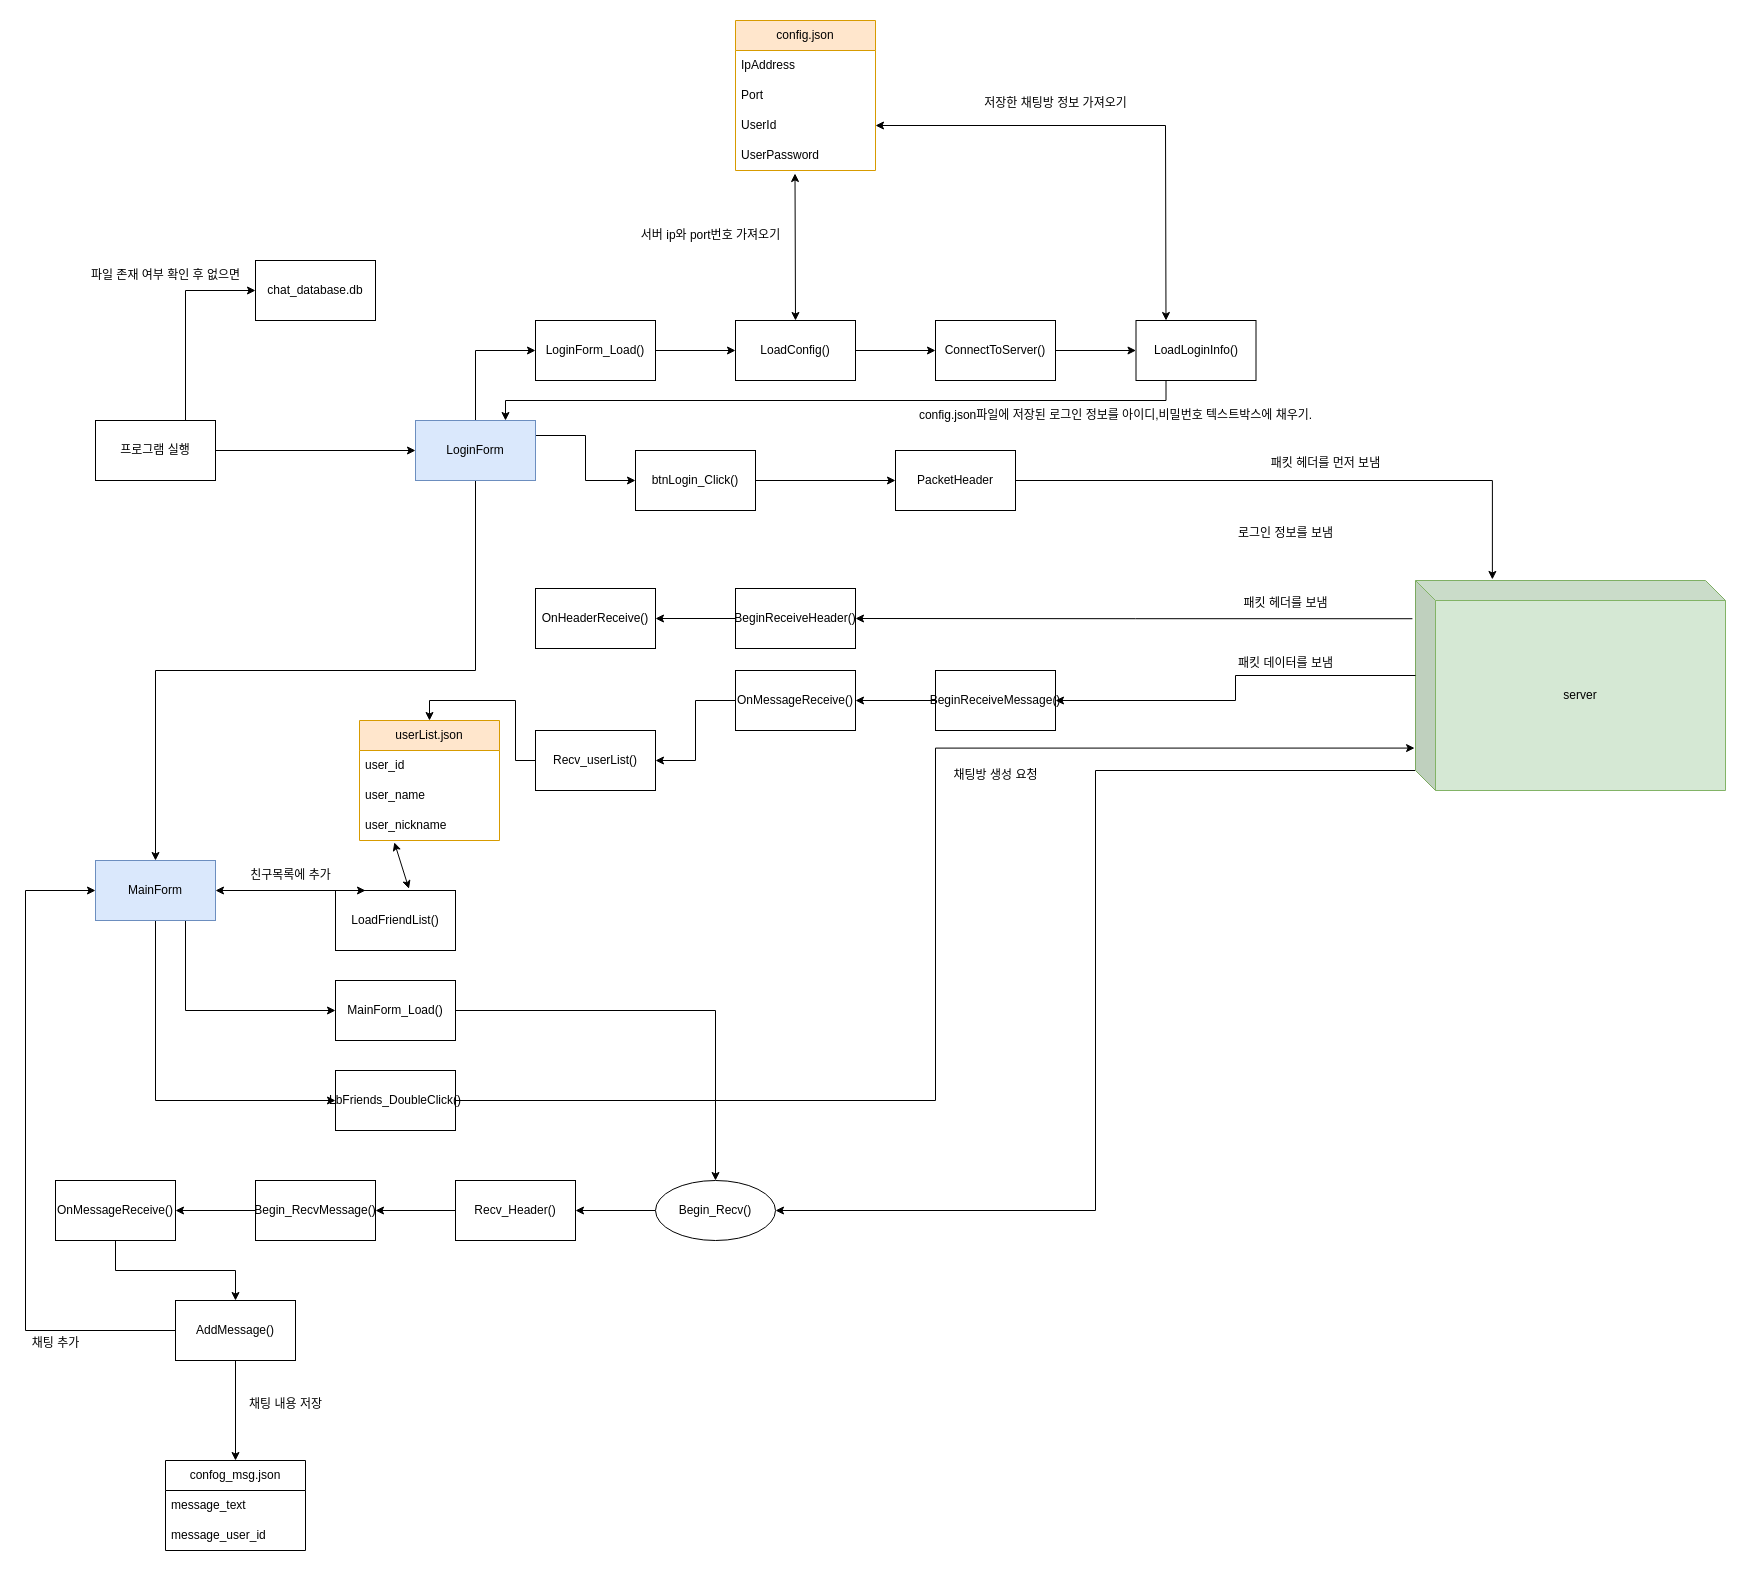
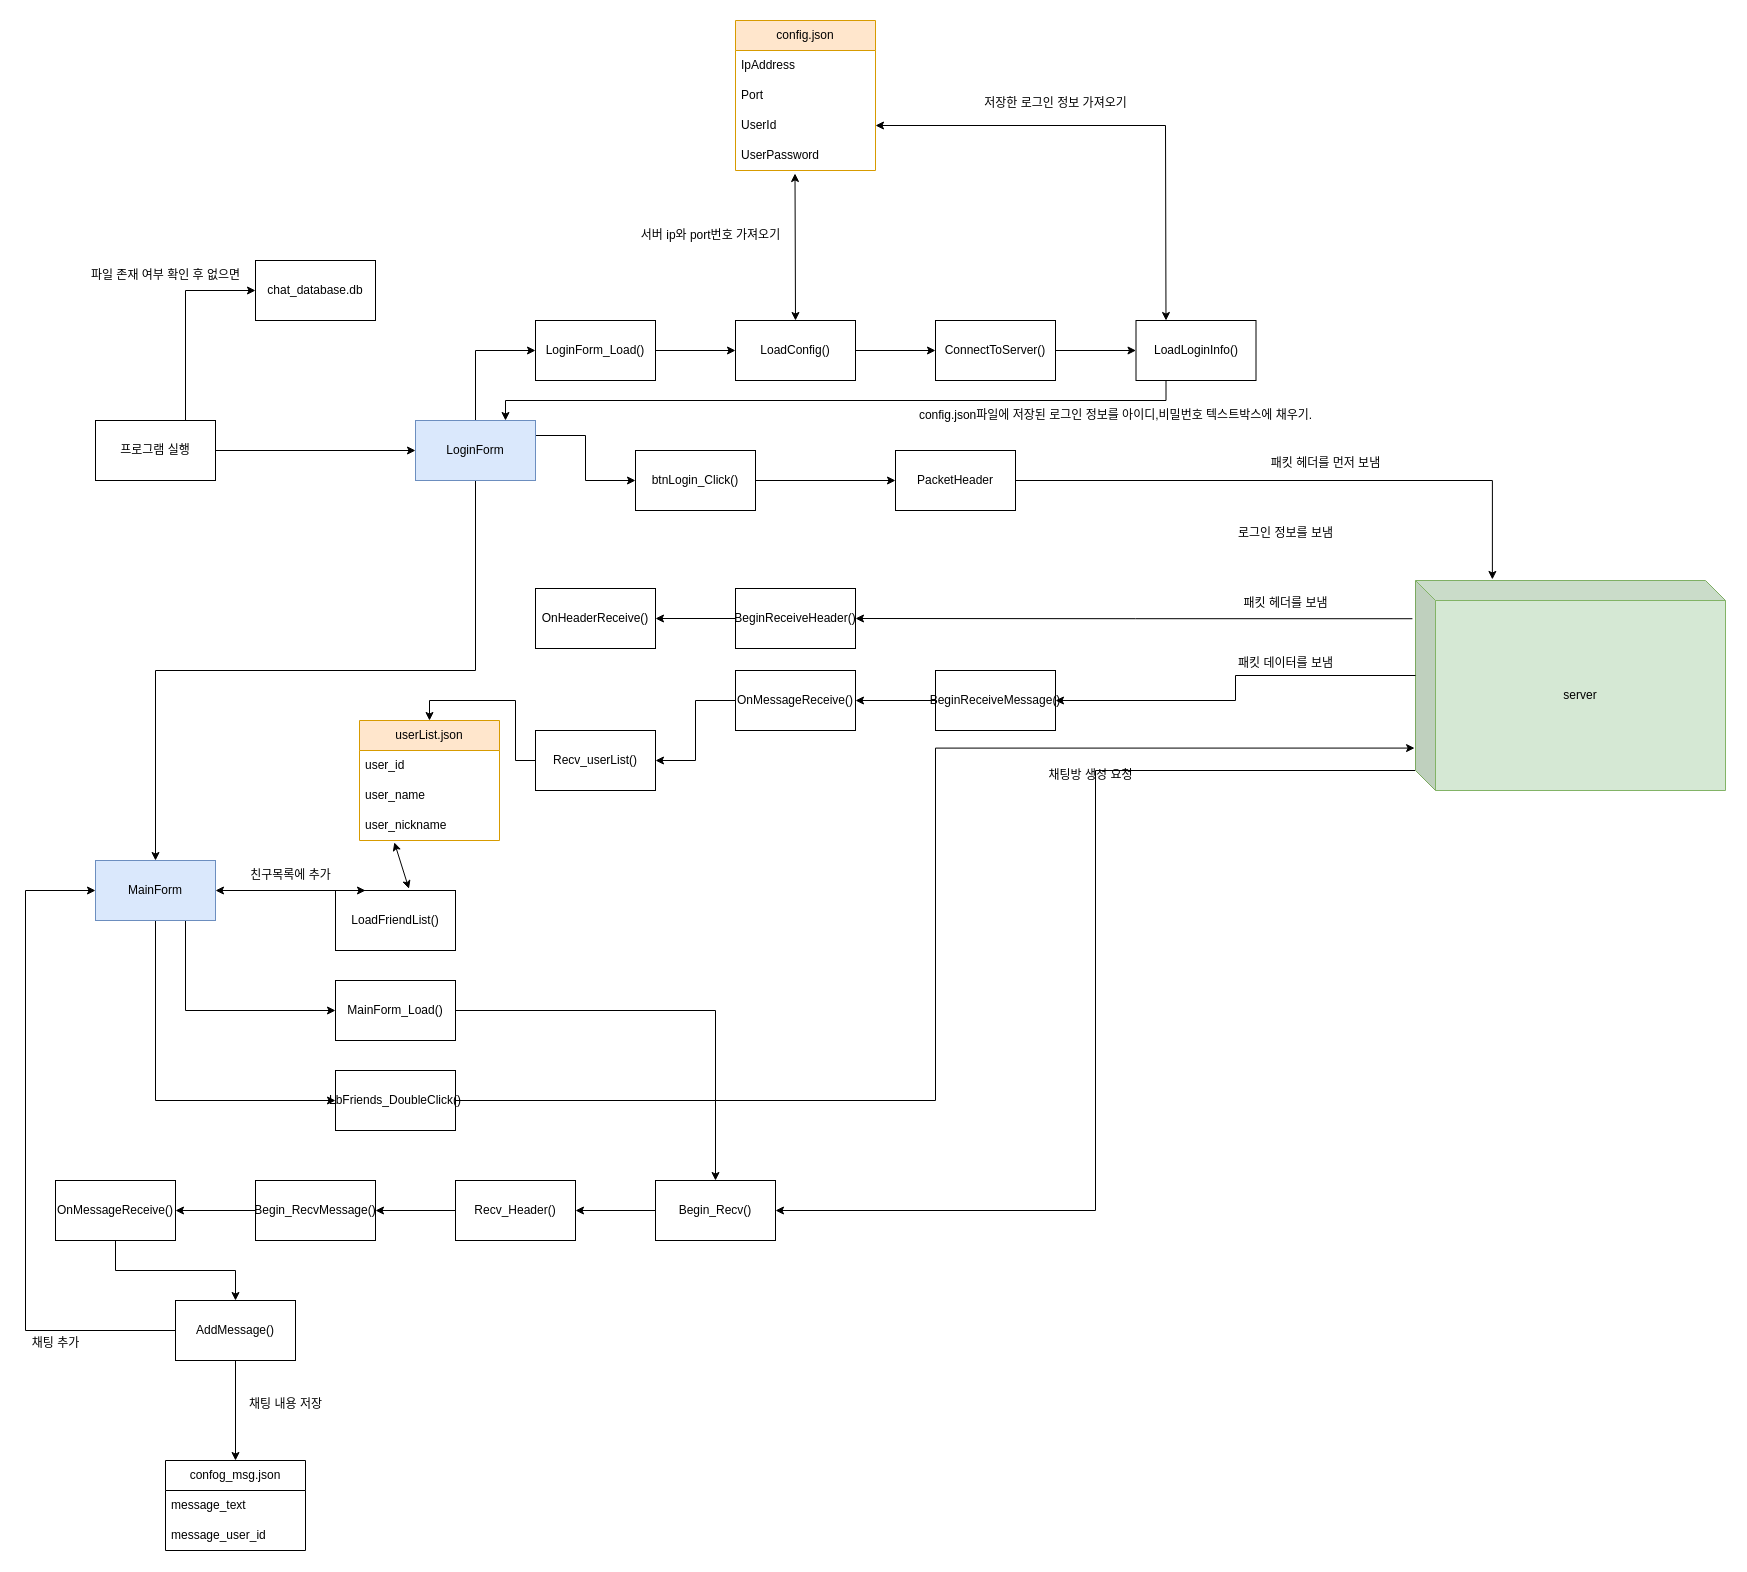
node "저장한 채팅방 정보 가져오기": label "저장한 채팅방 정보 가져오기" -> "저장한 로그인 정보 가져오기"
node "채팅방 생성 요청": moved (996, 776) -> (1091, 776)
node "Begin_Recv()": shape ellipse -> rectangle
